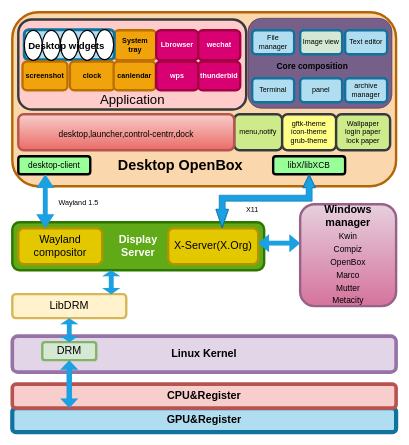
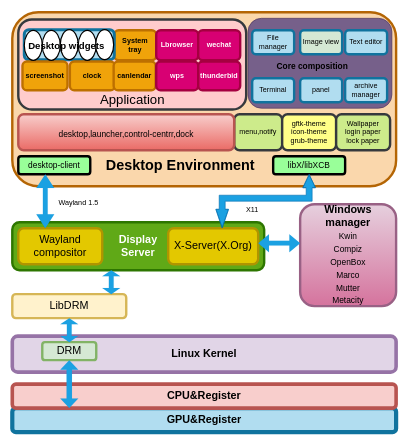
node "Desktop OpenBox": label "Desktop OpenBox" -> "Desktop Environment"
